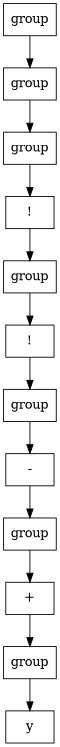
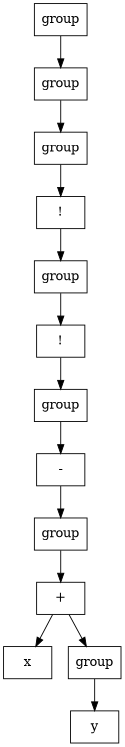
node "x": added
